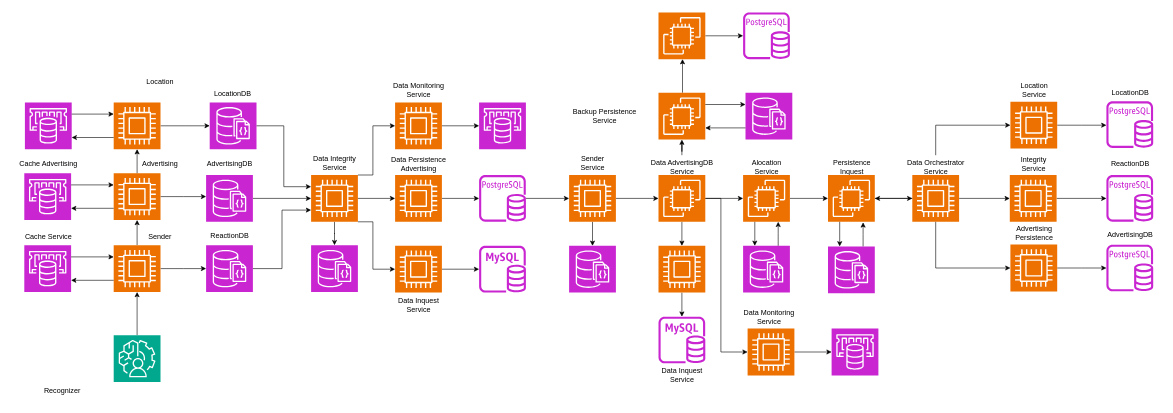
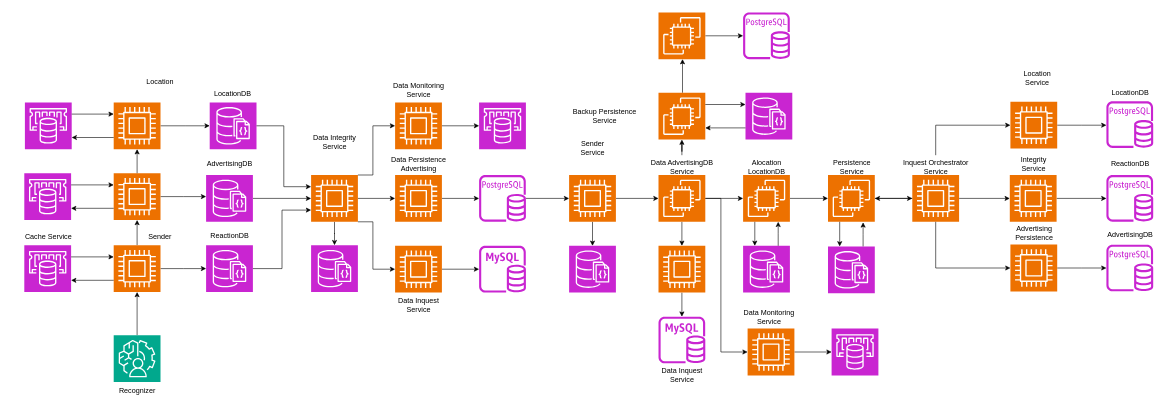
node "Location Service": moved (1034, 90) -> (1037, 78)
node "Data Integrity Service": moved (335, 163) -> (335, 142)
node "Sender Service": moved (593, 163) -> (593, 148)
node "Cache Advertising": removed
node "Advertising": removed
node "Alocation Service": label "Alocation Service" -> "Alocation LocationDB"
node "Persistence Inquest": label "Persistence Inquest" -> "Persistence Service"
node "Data Orchestrator Service": label "Data Orchestrator Service" -> "Inquest Orchestrator Service"
node "Recognizer": moved (62, 391) -> (137, 391)
